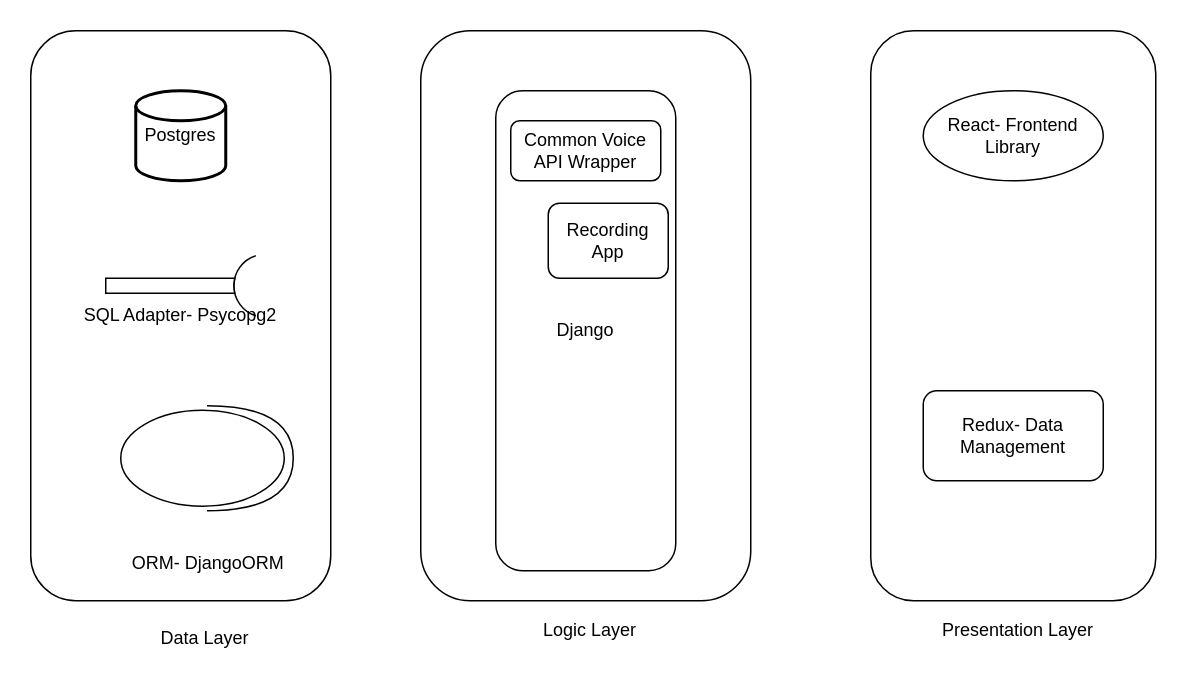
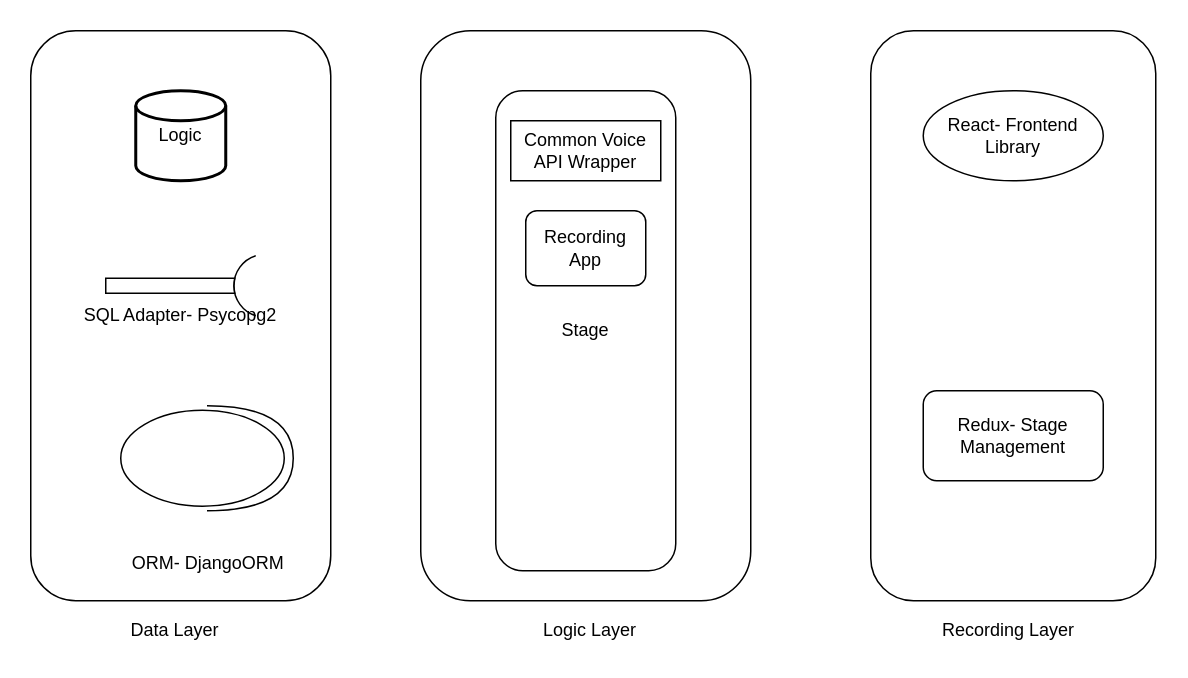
node "Postgres": label "Postgres" -> "Logic"
node "Common Voice API Wrapper": shape rounded rectangle -> rectangle
node "Recording App": moved (608, 241) -> (586, 248)
node "Django": label "Django" -> "Stage"
node "Redux- Data Management": label "Redux- Data Management" -> "Redux- Stage Management"
node "Presentation Layer": label "Presentation Layer" -> "Recording Layer"
node "Data Layer": moved (211, 638) -> (181, 631)
